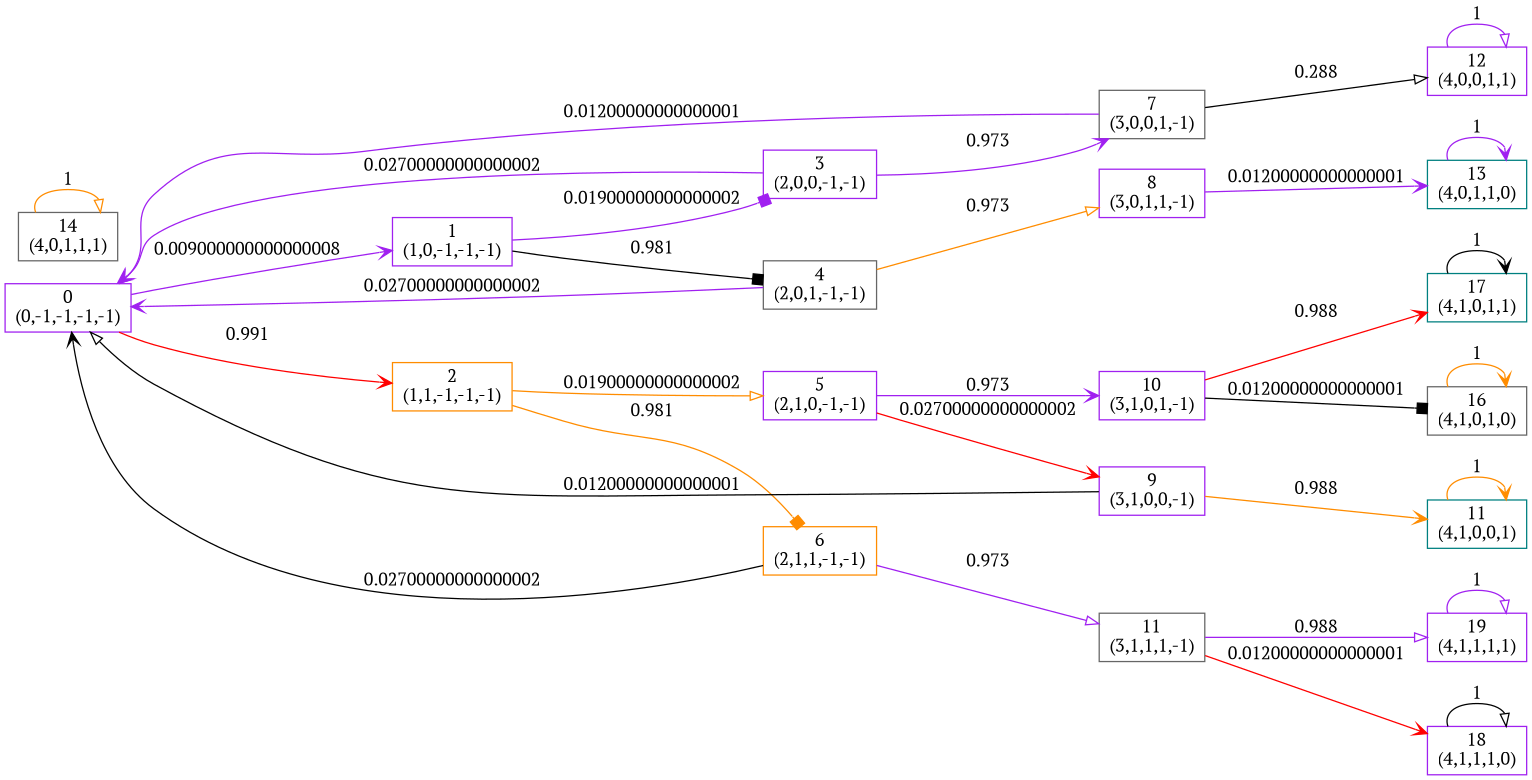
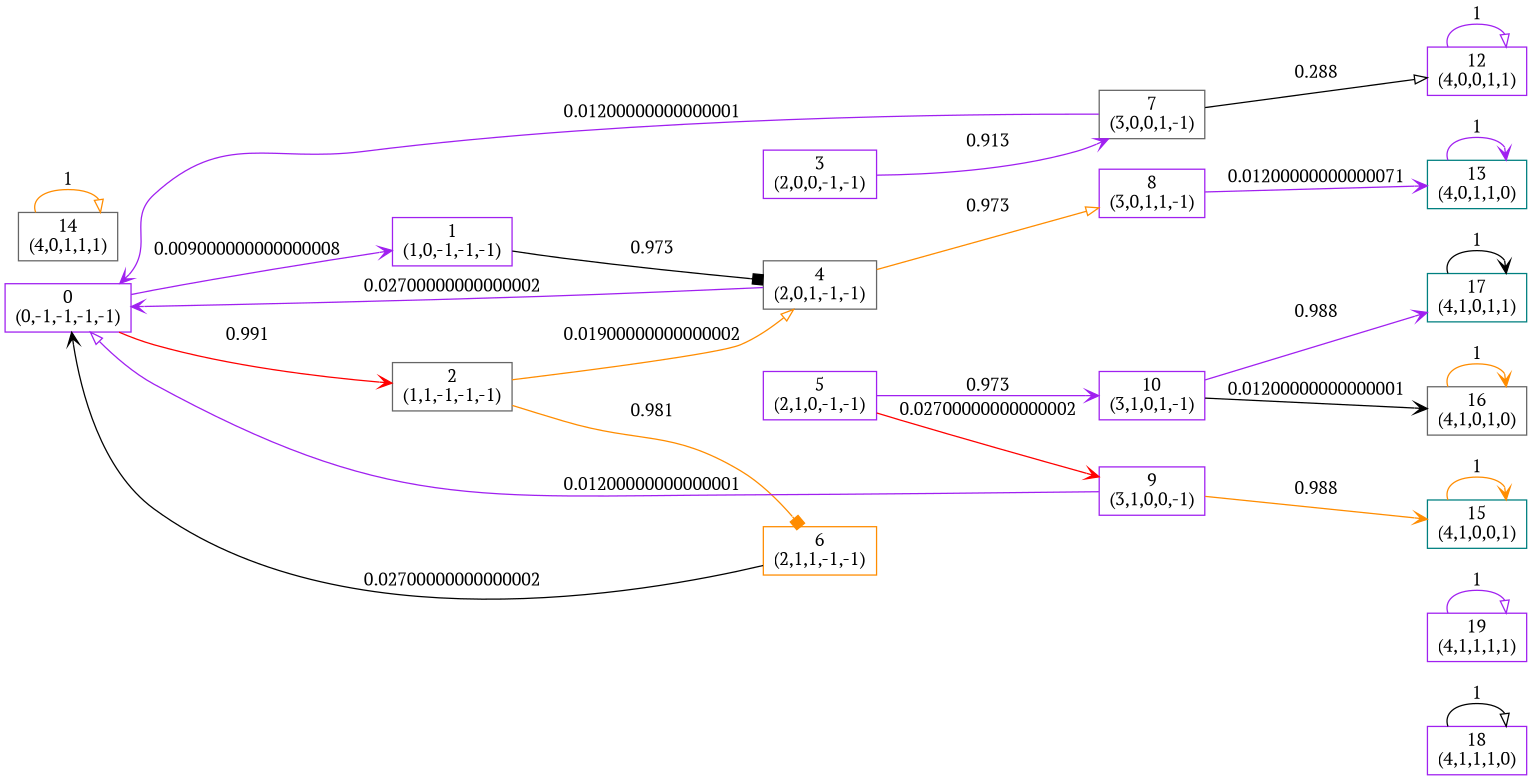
edge "3 (2,0,0,-1,-1)" -> "7 (3,0,0,1,-1)": label "0.973" -> "0.913"
edge "8 (3,0,1,1,-1)" -> "13 (4,0,1,1,0)": label "0.01200000000000001" -> "0.01200000000000071"
edge "3 (2,0,0,-1,-1)" -> "0 (0,-1,-1,-1,-1)": removed, label "0.02700000000000002"
edge "1 (1,0,-1,-1,-1)" -> "3 (2,0,0,-1,-1)": removed, label "0.01900000000000002"
edge "1 (1,0,-1,-1,-1)" -> "4 (2,0,1,-1,-1)": label "0.981" -> "0.973"
edge "10 (3,1,0,1,-1)" -> "17 (4,1,0,1,1)": color red -> purple
node "2 (1,1,-1,-1,-1)": color darkorange -> gray40
edge "2 (1,1,-1,-1,-1)" -> "5 (2,1,0,-1,-1)": now "2 (1,1,-1,-1,-1)" -> "4 (2,0,1,-1,-1)"
edge "10 (3,1,0,1,-1)" -> "16 (4,1,0,1,0)": arrowhead box -> vee
edge "9 (3,1,0,0,-1)" -> "0 (0,-1,-1,-1,-1)": color black -> purple
node "11 (4,1,0,0,1)": label "11 (4,1,0,0,1)" -> "15 (4,1,0,0,1)"
node "11 (3,1,1,1,-1)": removed
